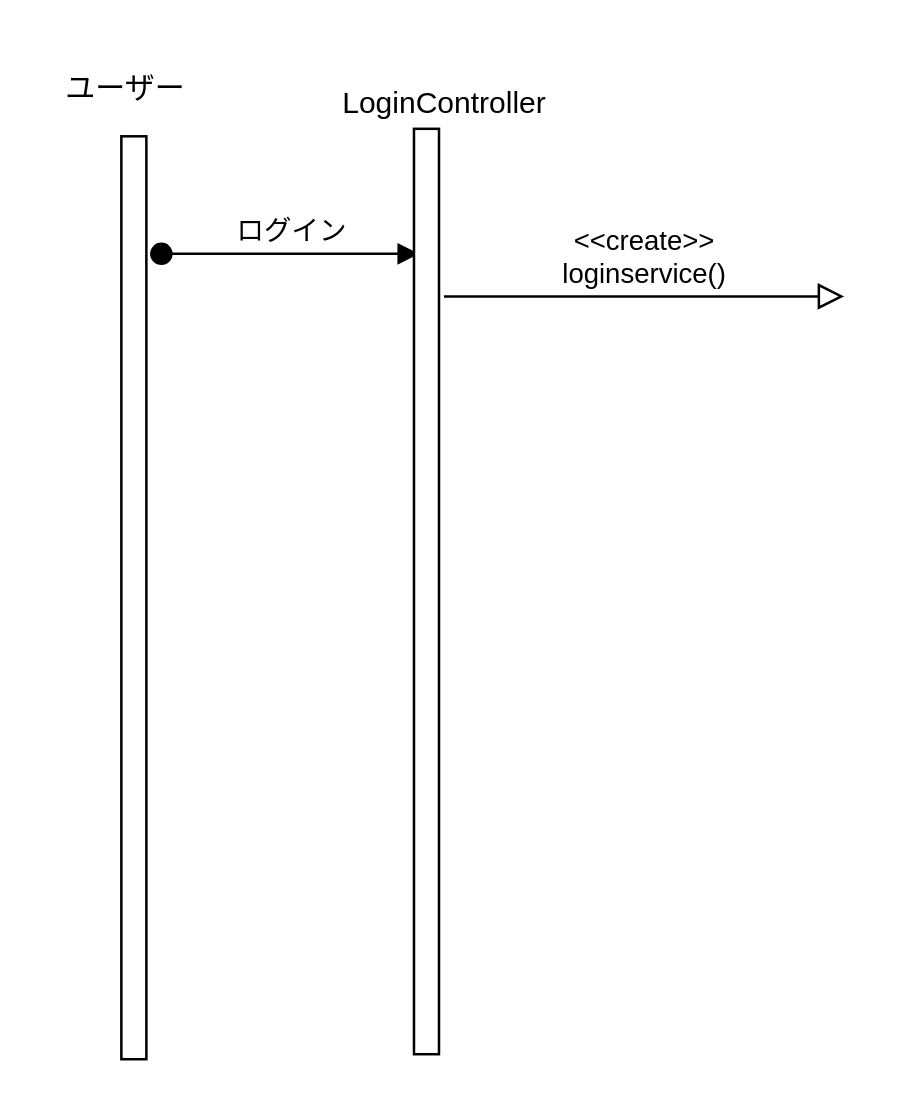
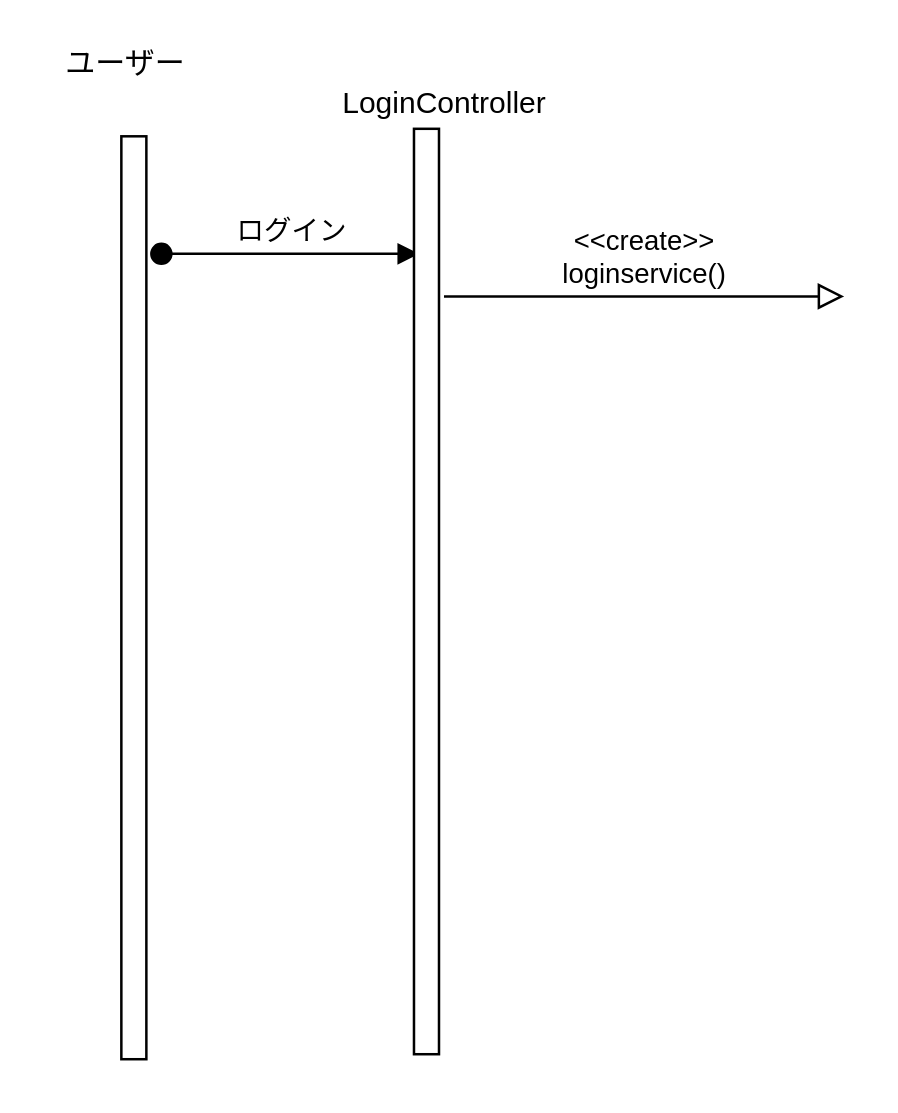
node "ユーザー": moved (126, 89) -> (126, 64)
